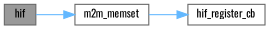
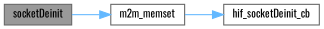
node "hif": label "hif" -> "socketDeinit"
node "hif_register_cb": label "hif_register_cb" -> "hif_socketDeinit_cb"
